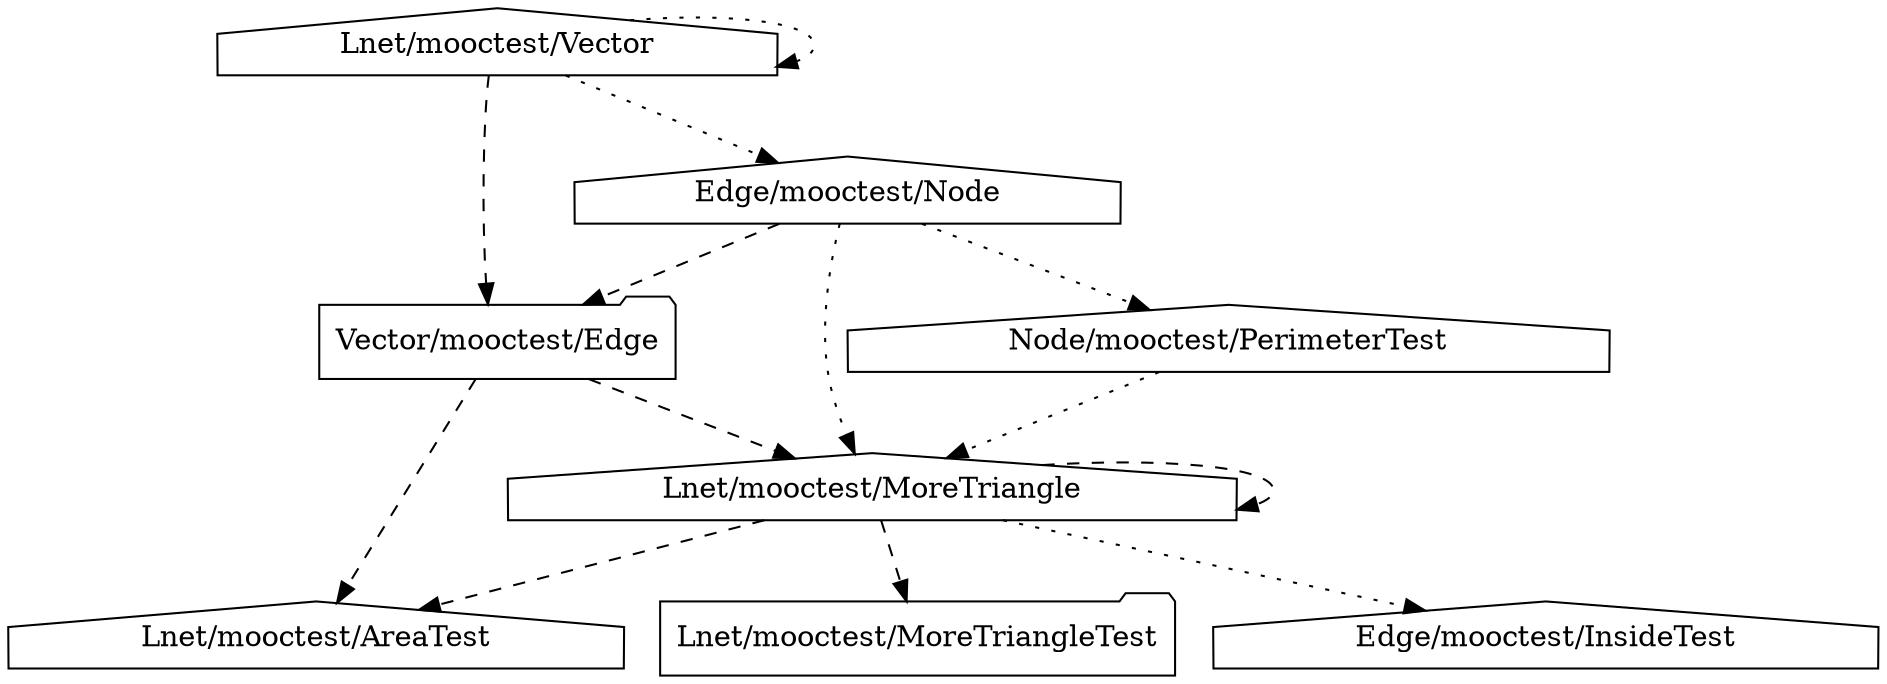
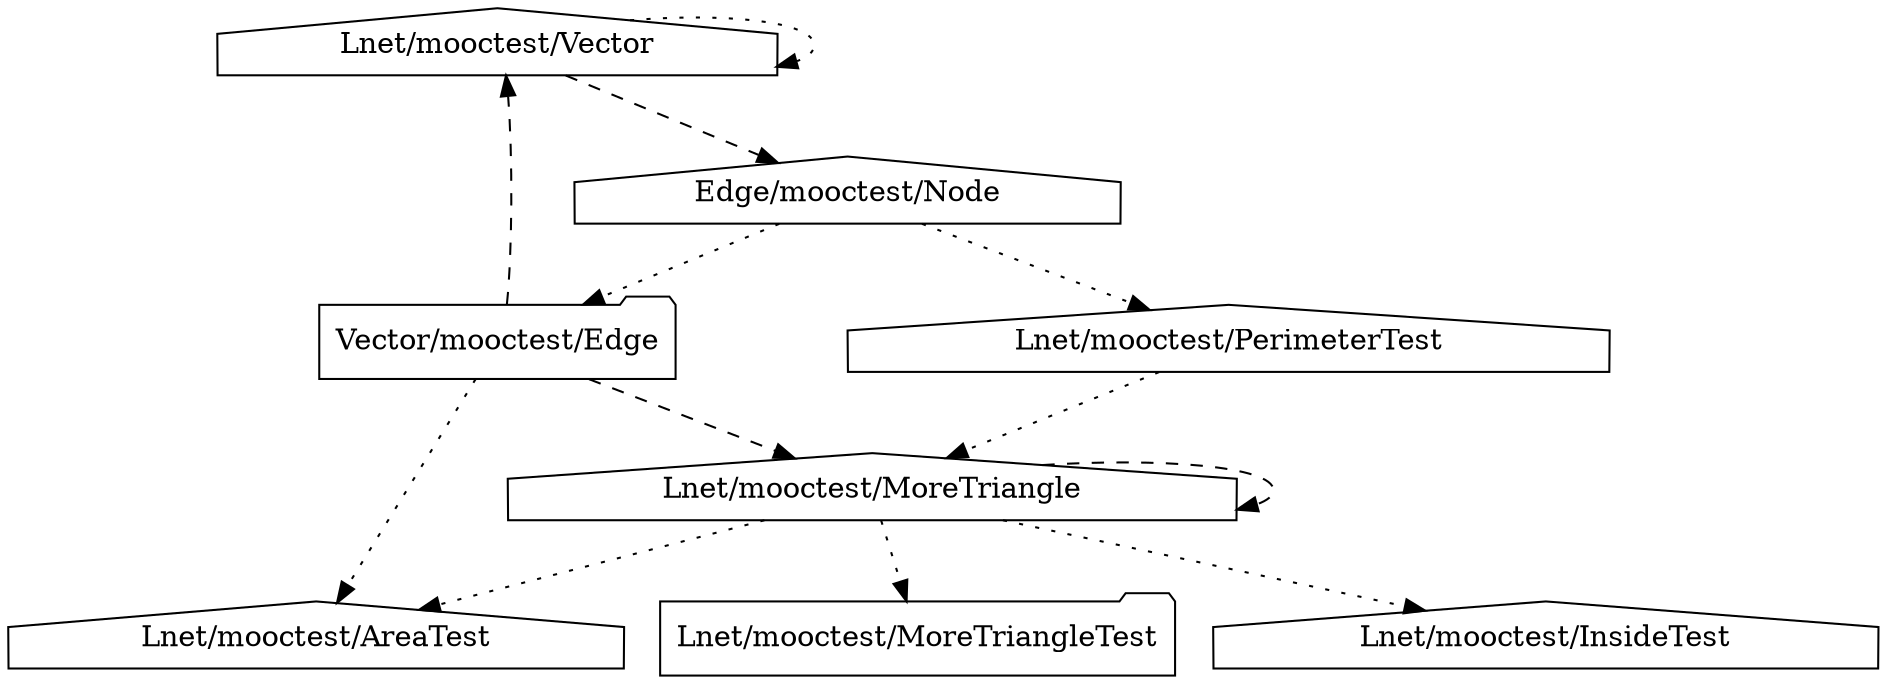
edge "Lnet/mooctest/Vector" -> "Edge/mooctest/Node": style dotted -> dashed
edge "Lnet/mooctest/Vector" -> "Vector/mooctest/Edge": reversed
edge "Edge/mooctest/Node" -> "Vector/mooctest/Edge": style dashed -> dotted
edge "Edge/mooctest/Node" -> "Lnet/mooctest/MoreTriangle": removed
node "Node/mooctest/PerimeterTest": label "Node/mooctest/PerimeterTest" -> "Lnet/mooctest/PerimeterTest"
edge "Vector/mooctest/Edge" -> "Lnet/mooctest/AreaTest": style dashed -> dotted
edge "Lnet/mooctest/MoreTriangle" -> "Lnet/mooctest/MoreTriangleTest": style dashed -> dotted
edge "Lnet/mooctest/MoreTriangle" -> "Lnet/mooctest/AreaTest": style dashed -> dotted
node "Edge/mooctest/InsideTest": label "Edge/mooctest/InsideTest" -> "Lnet/mooctest/InsideTest"
